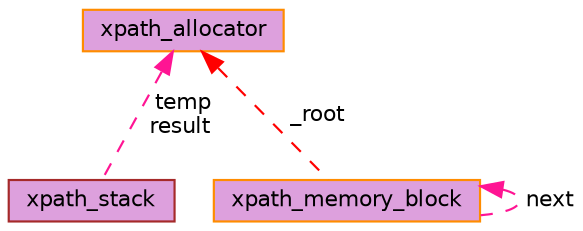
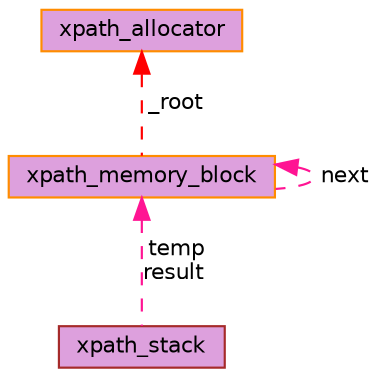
edge "xpath_stack" -> "xpath_allocator": now "xpath_stack" -> "xpath_memory_block"
